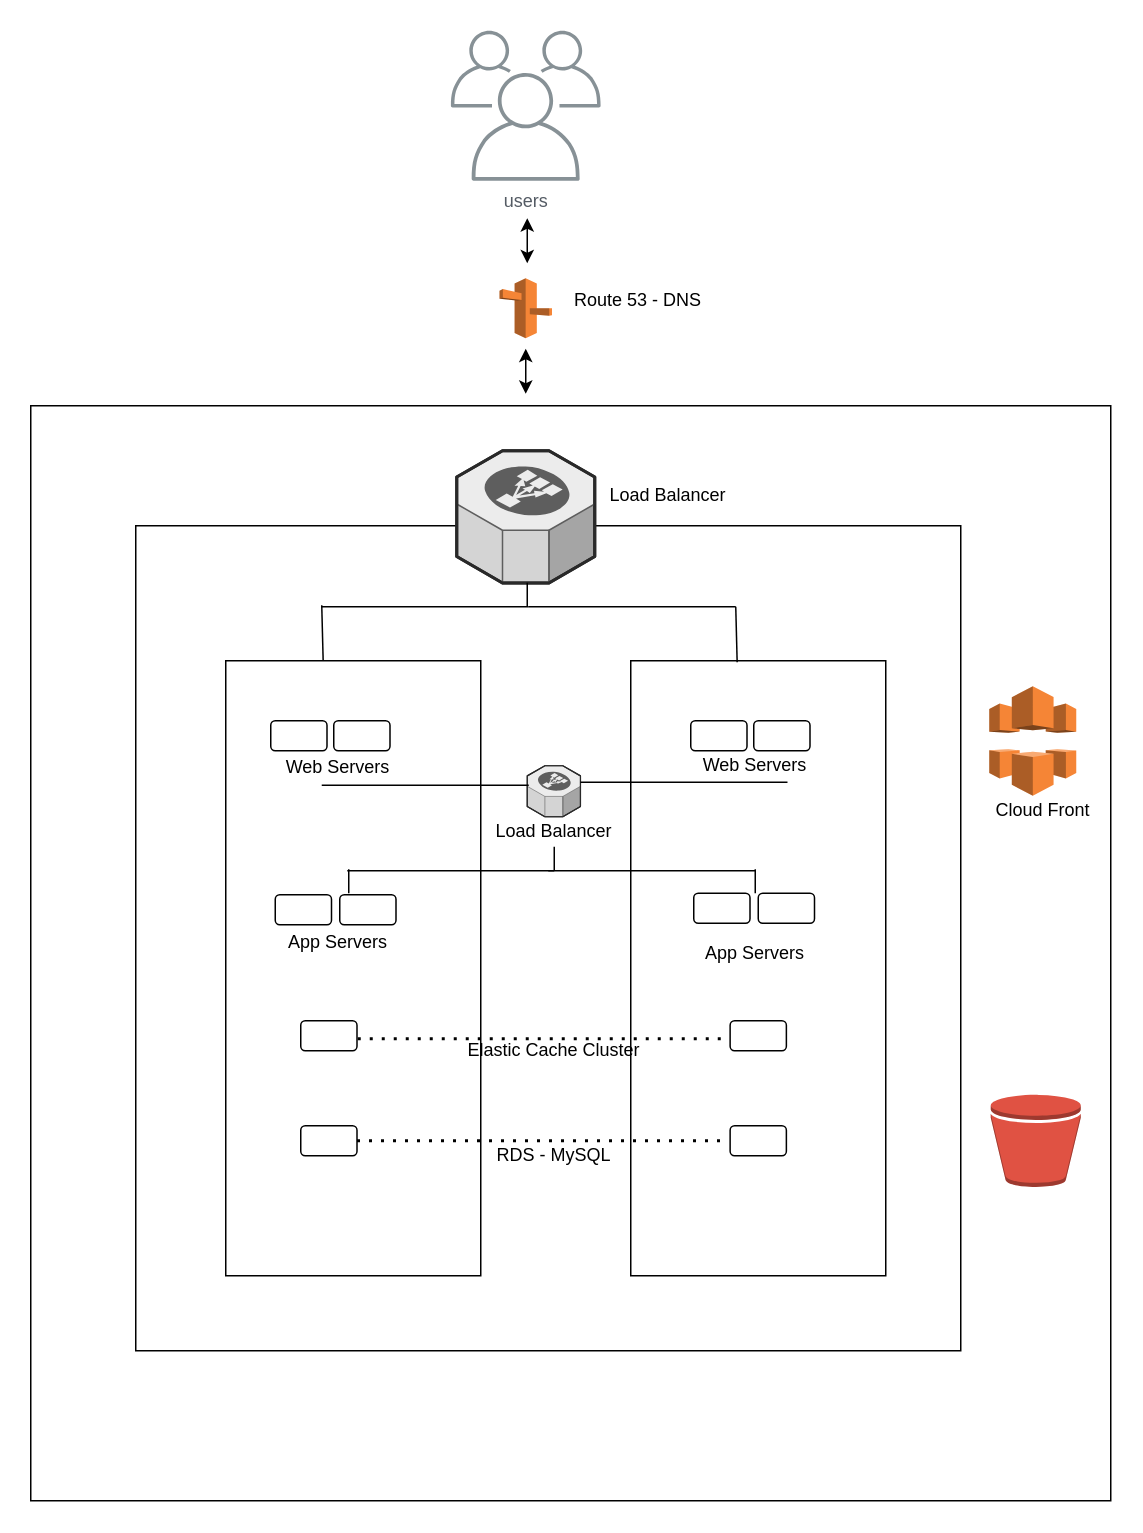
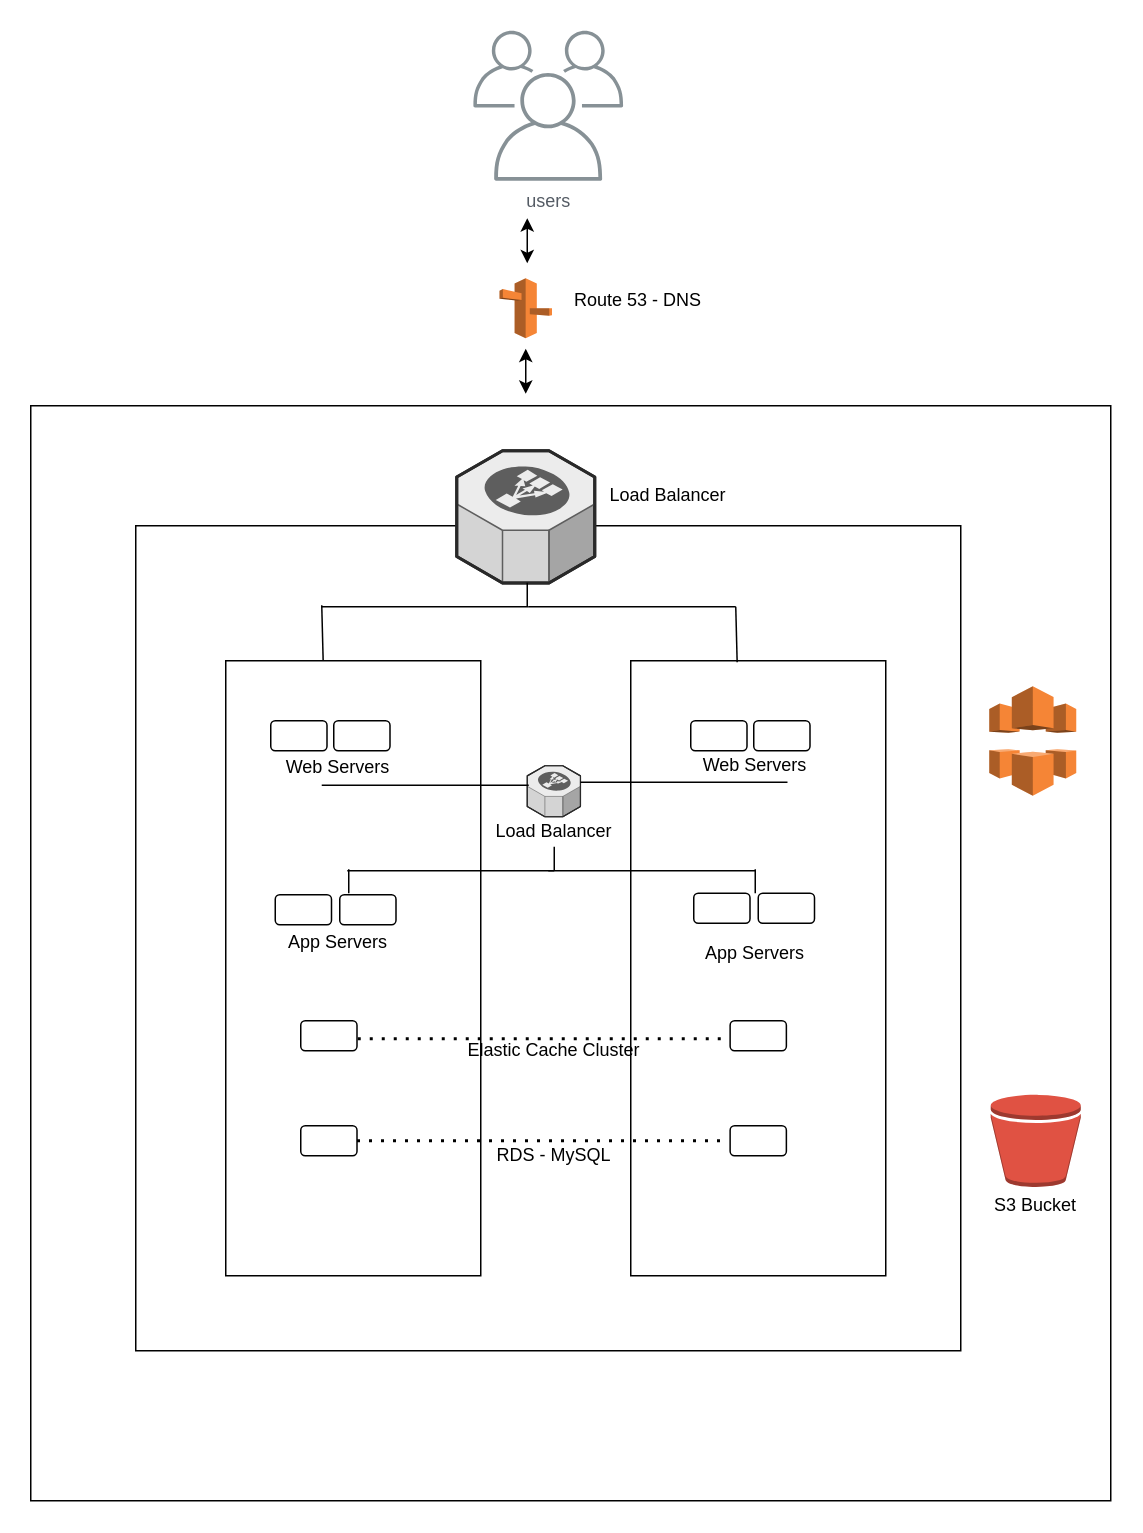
node "users": moved (526, 106) -> (548, 106)
node "Cloud Front": removed
node "S3 Bucket": added
